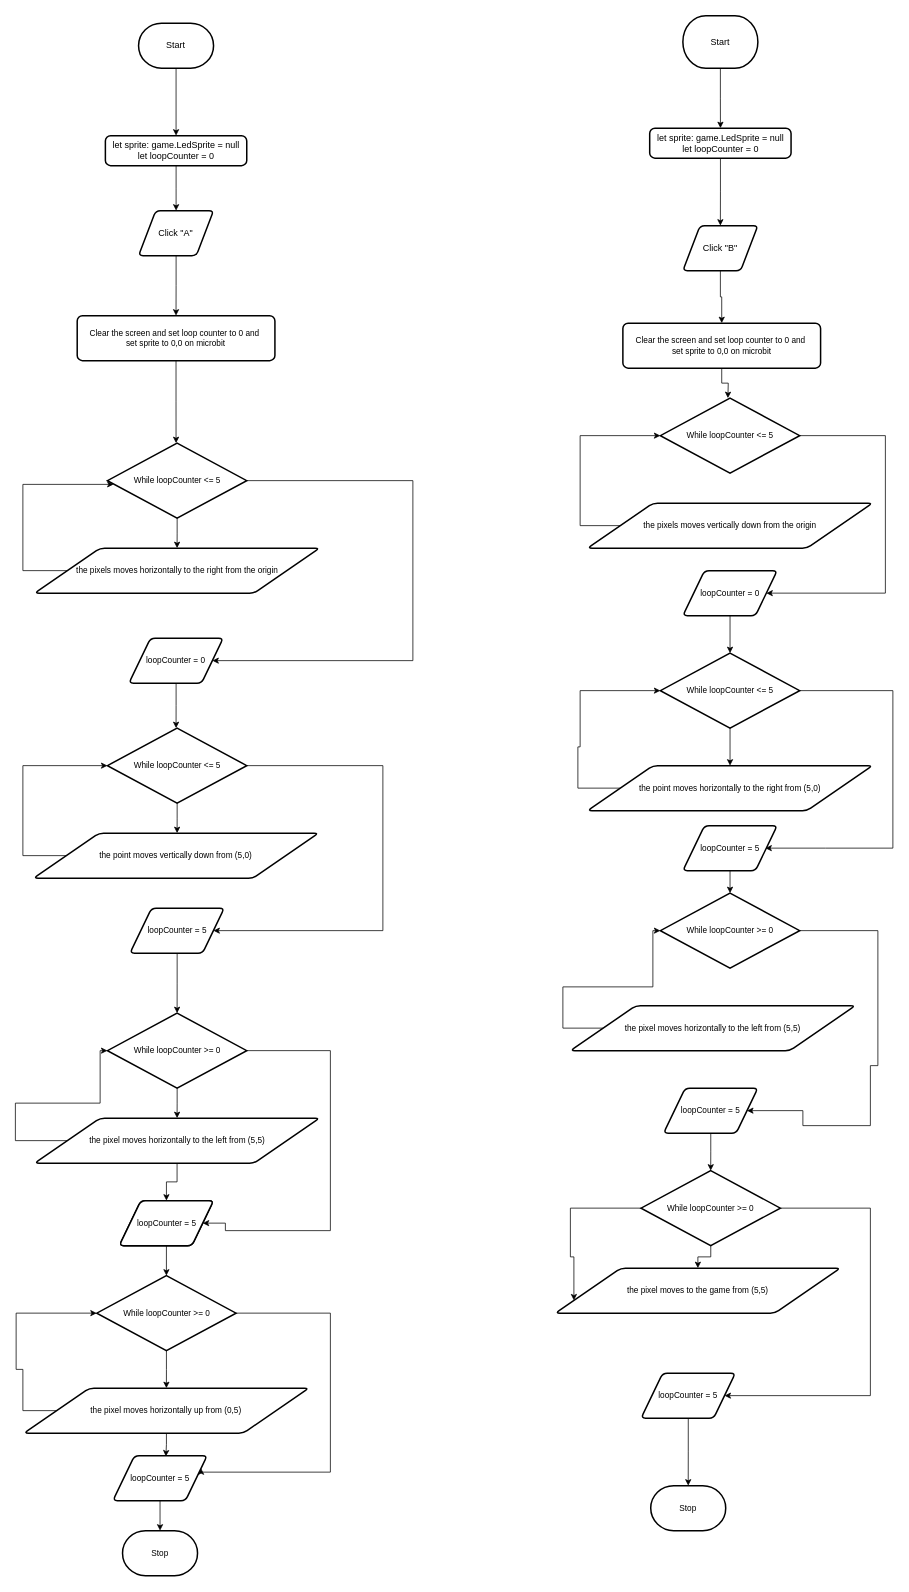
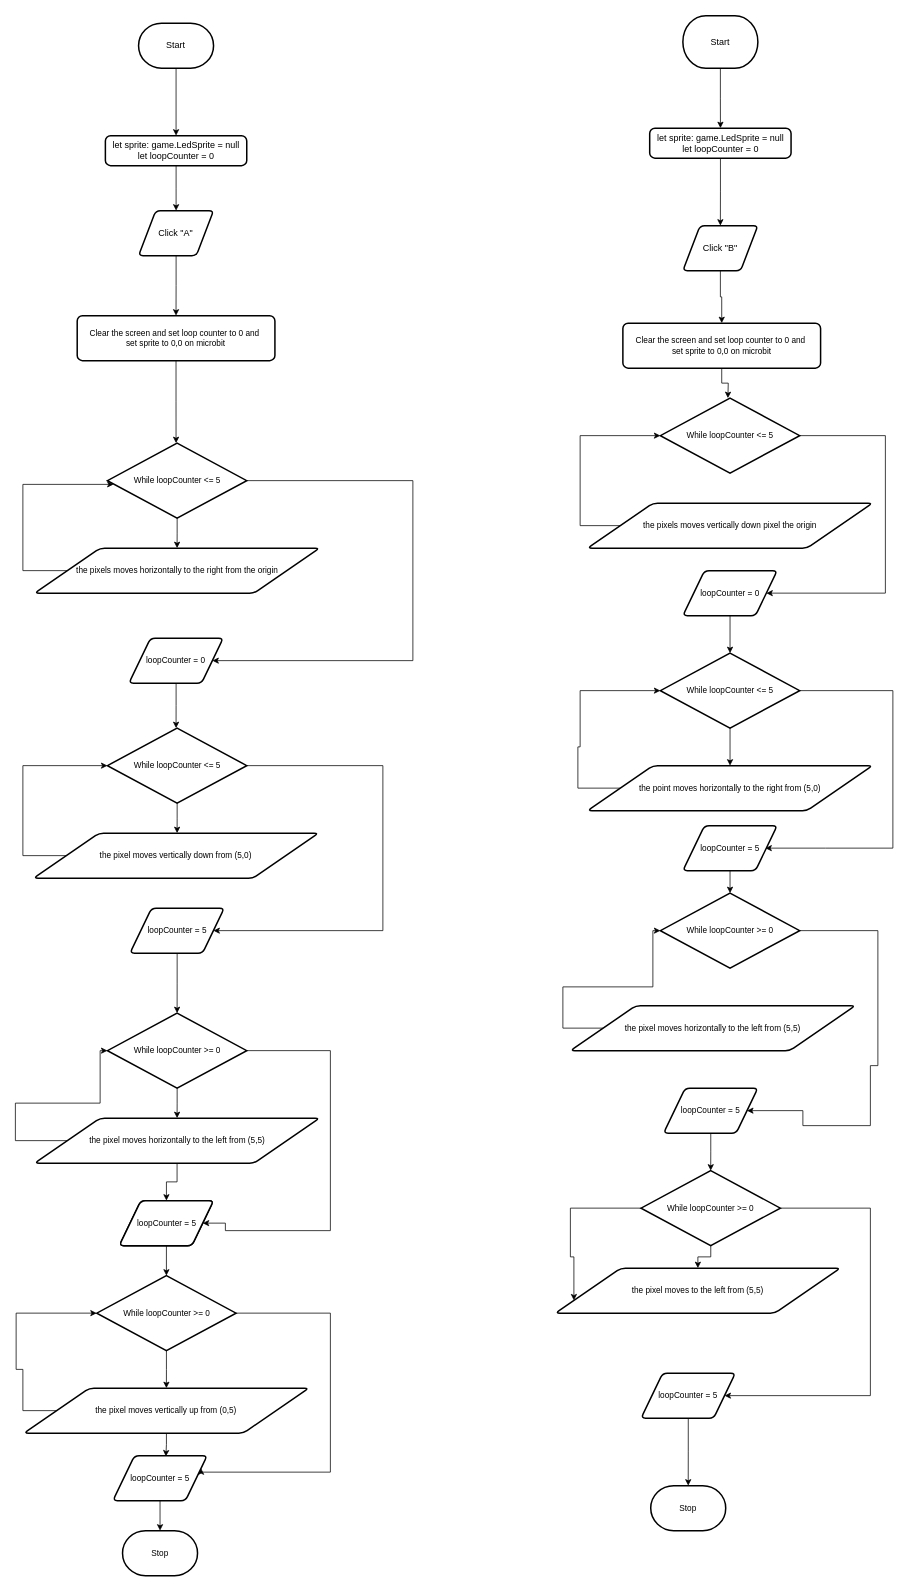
node "the pixels moves vertically down from the origin": label "the pixels moves vertically down from the origin" -> "the pixels moves vertically down pixel the origin"
node "the point moves vertically down from (5,0)": label "the point moves vertically down from (5,0)" -> "the pixel moves vertically down from (5,0)"
node "the pixel moves to the game from (5,5)": label "the pixel moves to the game from (5,5)" -> "the pixel moves to the left from (5,5)"
node "the pixel moves horizontally up from (0,5)": label "the pixel moves horizontally up from (0,5)" -> "the pixel moves vertically up from (0,5)"
